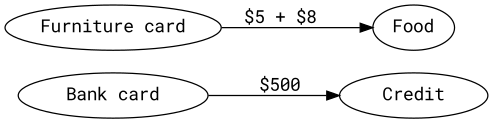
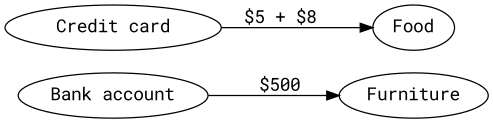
node "Furniture card": label "Furniture card" -> "Credit card"
node "Bank card": label "Bank card" -> "Bank account"
node "Credit": label "Credit" -> "Furniture"
